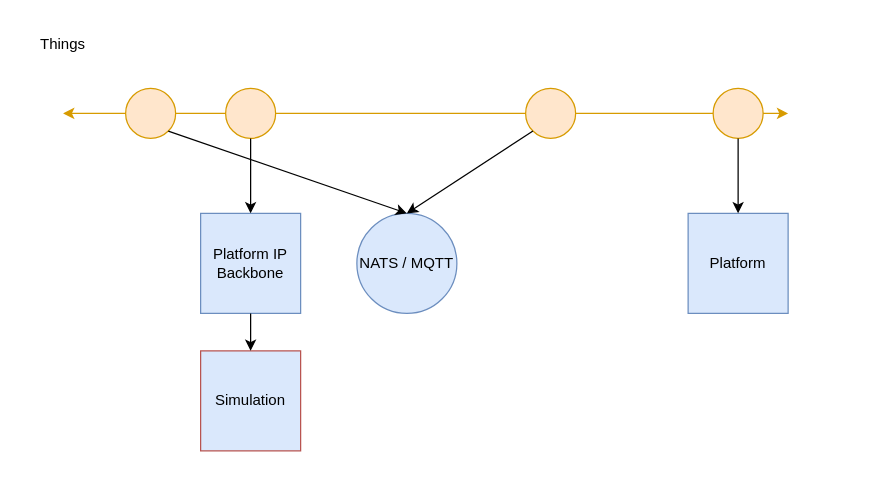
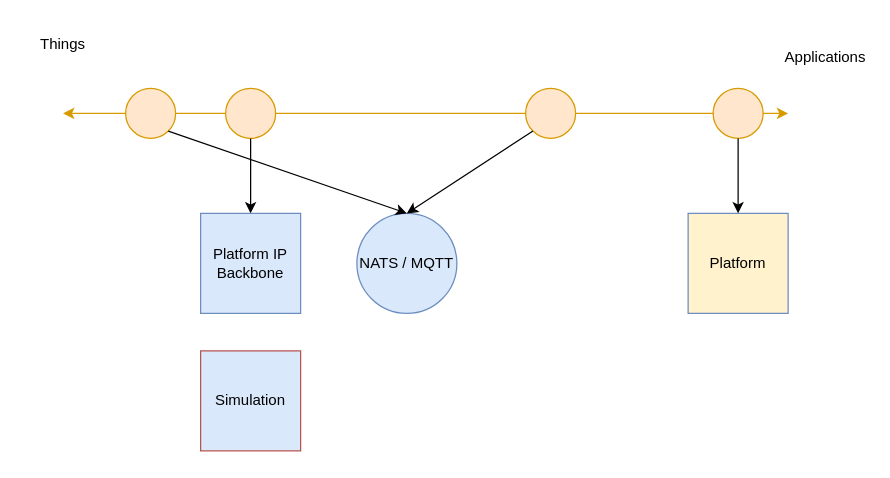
node "Applications": added
node "Platform": fillcolor #dae8fc -> #fff2cc
edge "Platform IP Backbone" -> "Simulation": removed
